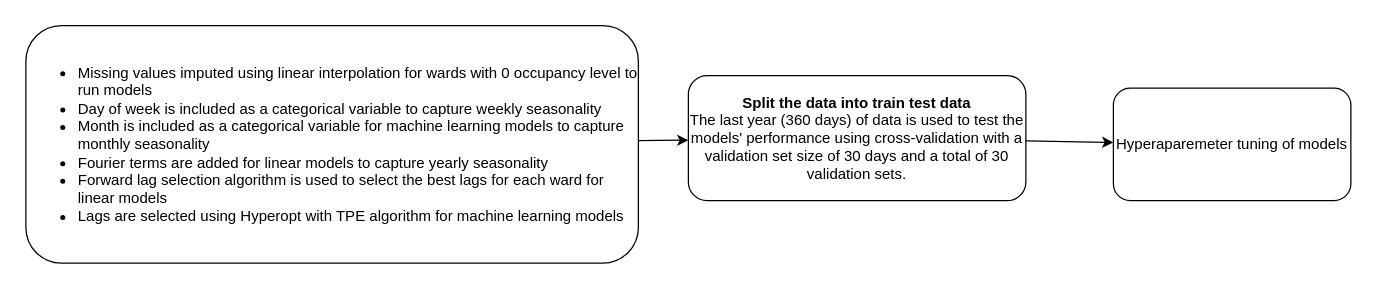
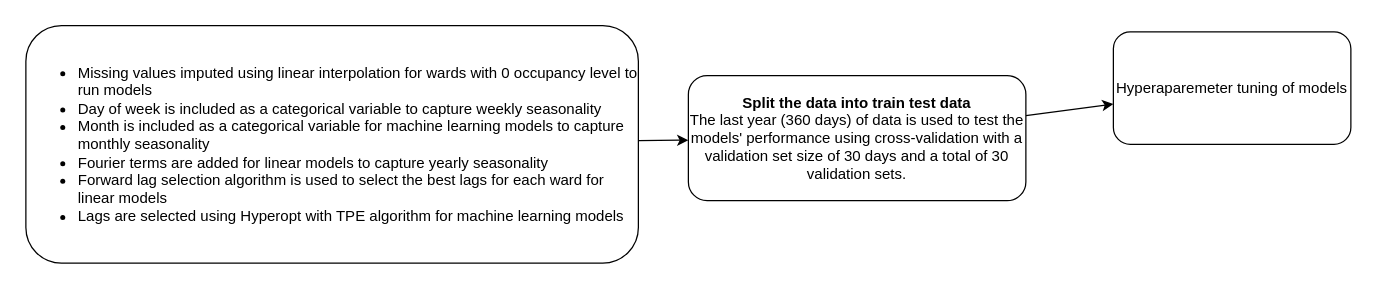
node "Hyperaparemeter tuning of models": moved (1232, 144) -> (1232, 88)
